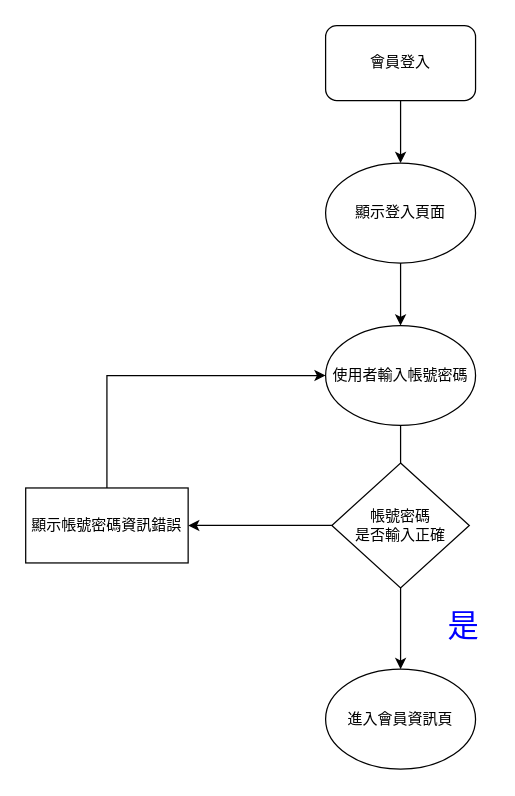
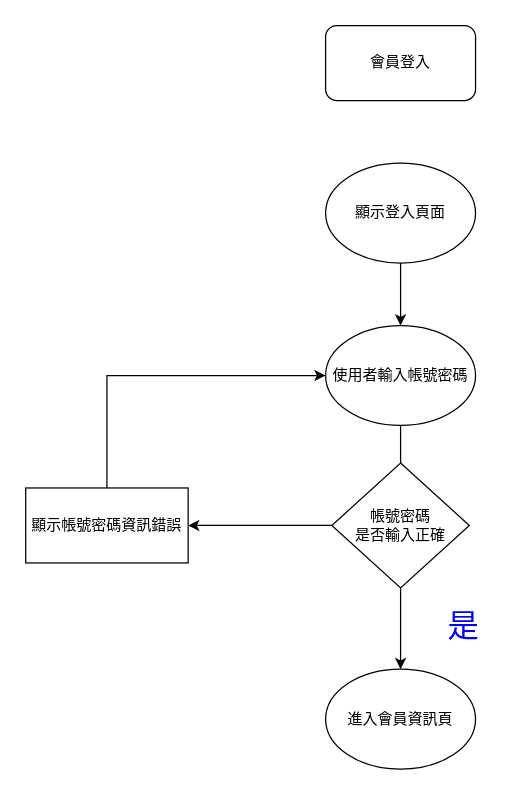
edge "會員登入" -> "顯示登入頁面": removed
